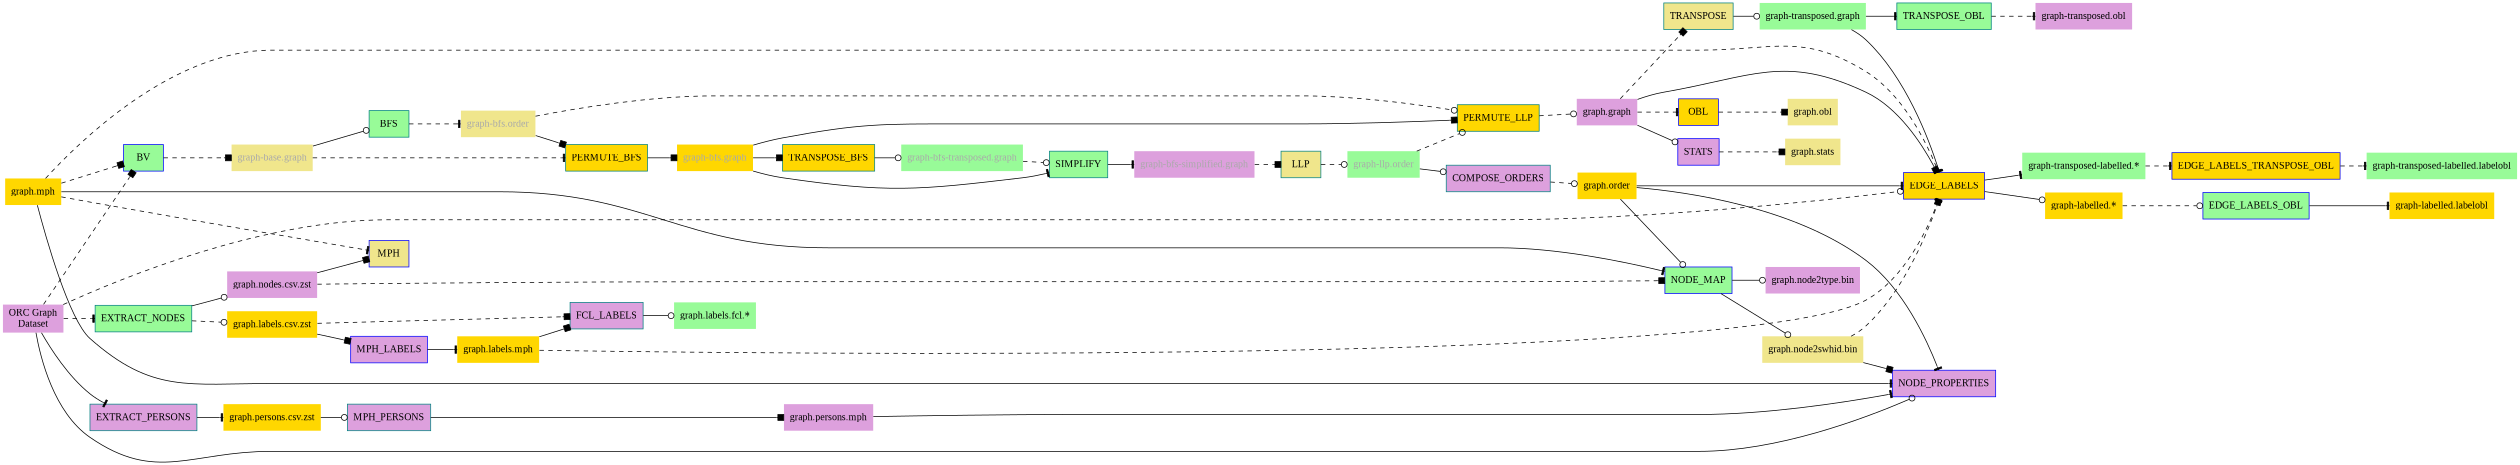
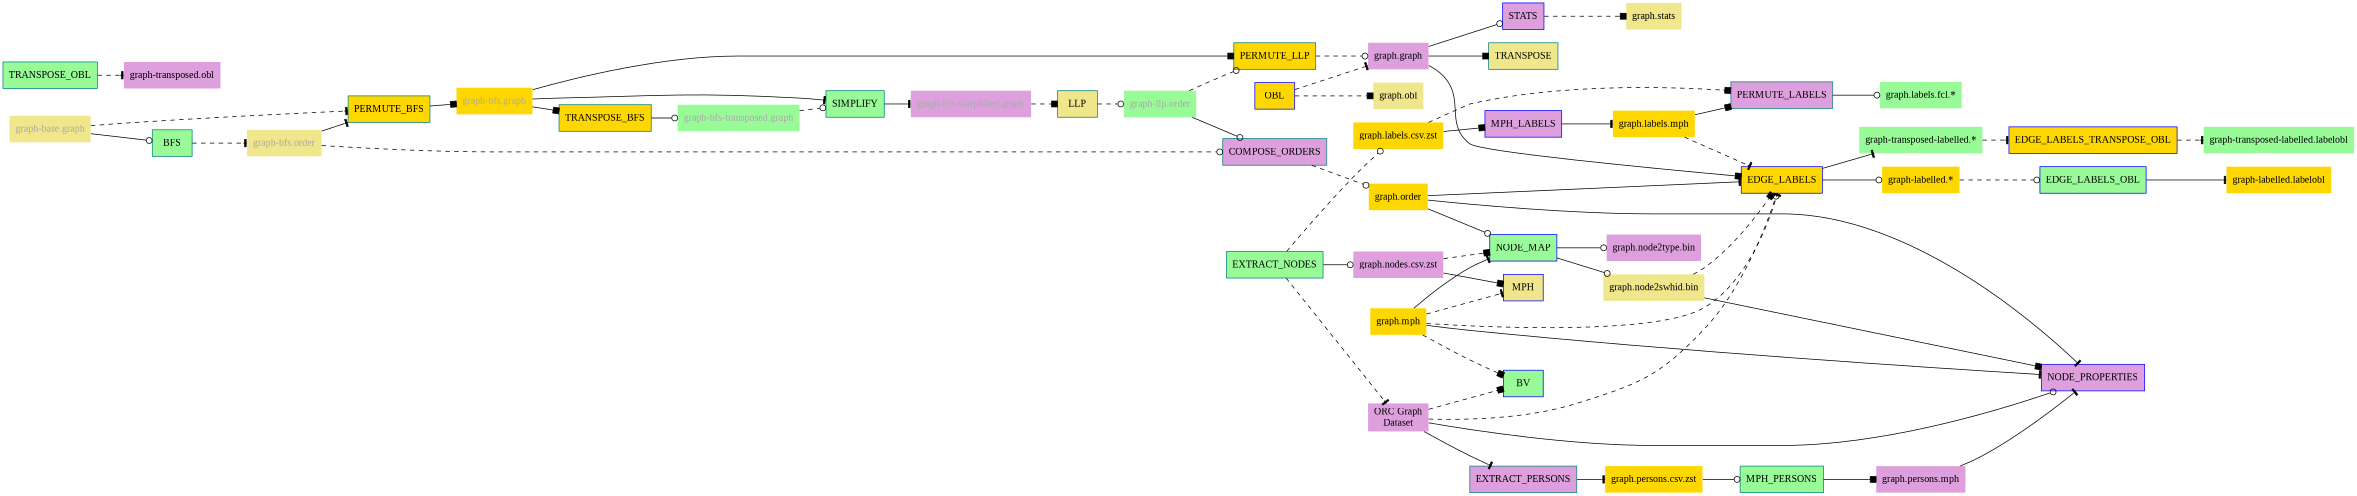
node "graph-transposed.graph": removed
edge "graph.graph" -> "TRANSPOSE": style dashed -> solid
edge "graph-bfs.order" -> "PERMUTE_LLP": now "graph-bfs.order" -> "COMPOSE_ORDERS"
edge "graph.graph" -> "OBL": reversed
edge "graph-bfs.order" -> "PERMUTE_BFS": arrowhead box -> tee
edge "BV" -> "graph-base.graph": removed
node "FCL_LABELS": label "FCL_LABELS" -> "PERMUTE_LABELS"
edge "ORC Graph Dataset" -> "EXTRACT_NODES": reversed
node "MPH_PERSONS": fillcolor plum -> palegreen
